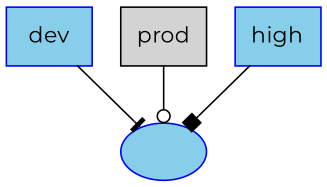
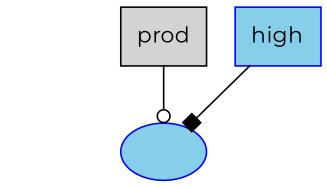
node "dev": removed
